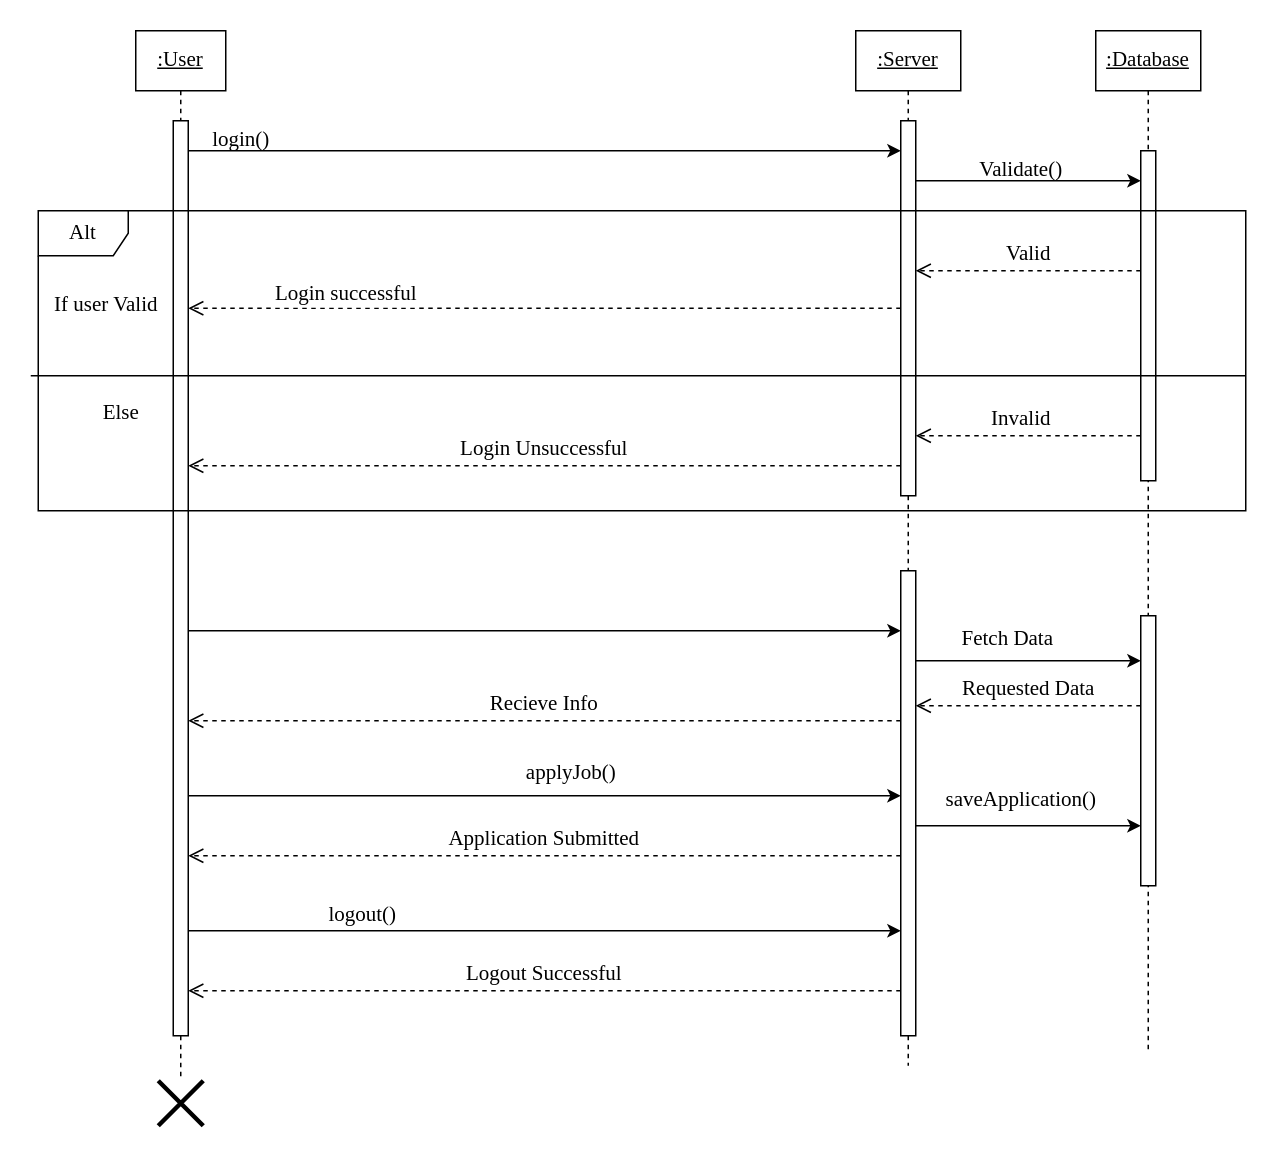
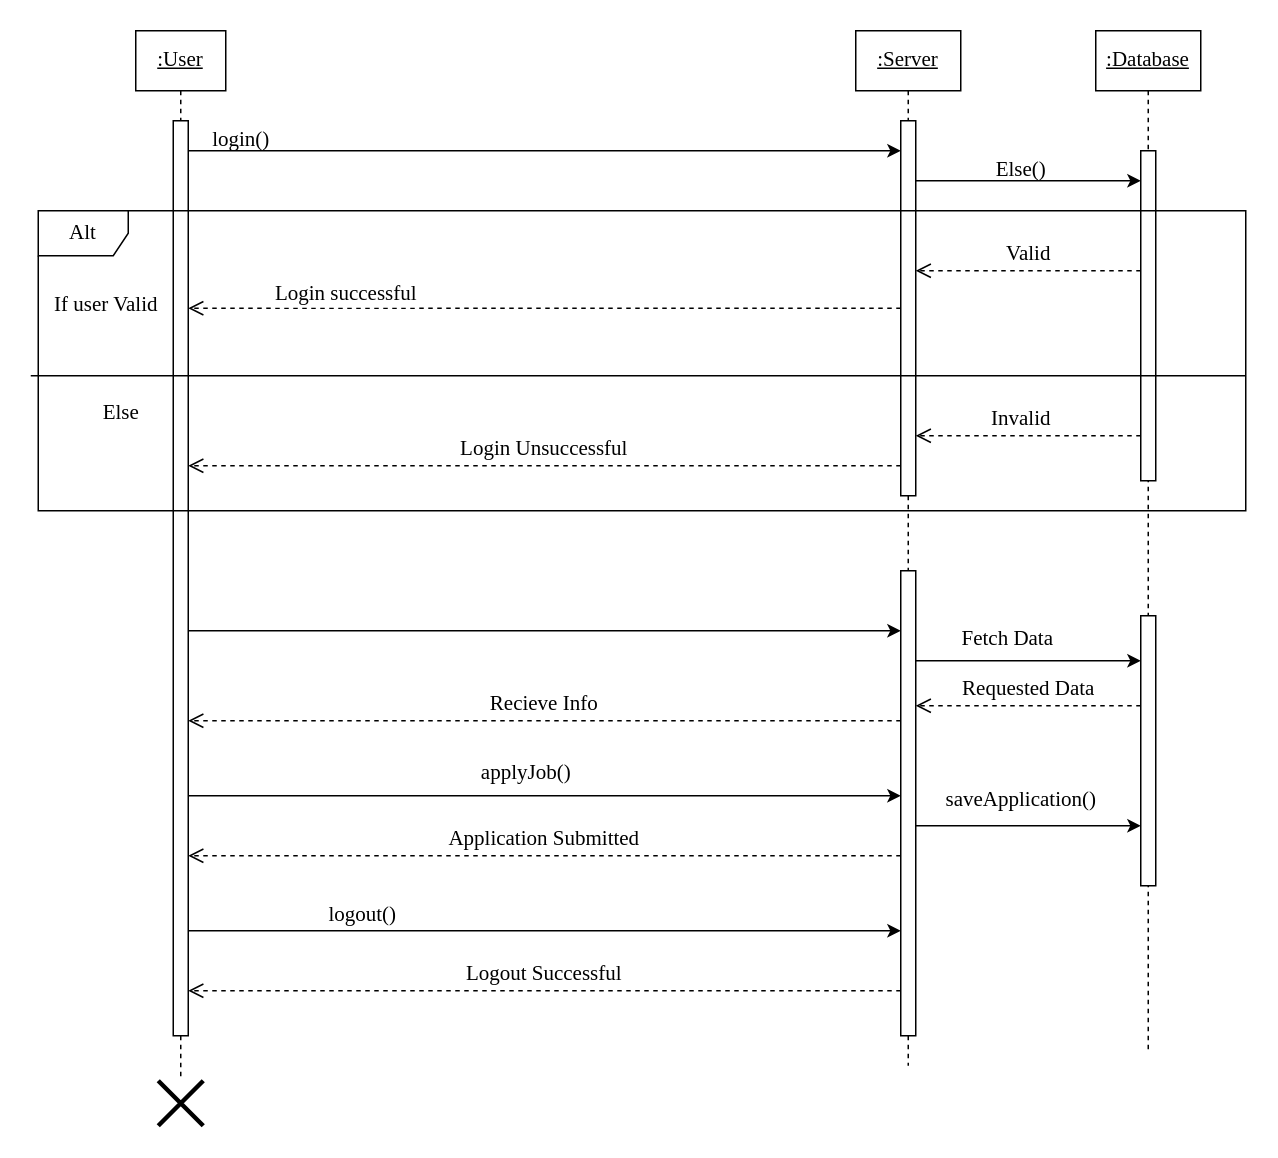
node "Validate()": label "Validate()" -> "Else()"
node "applyJob()": moved (571, 773) -> (526, 773)
